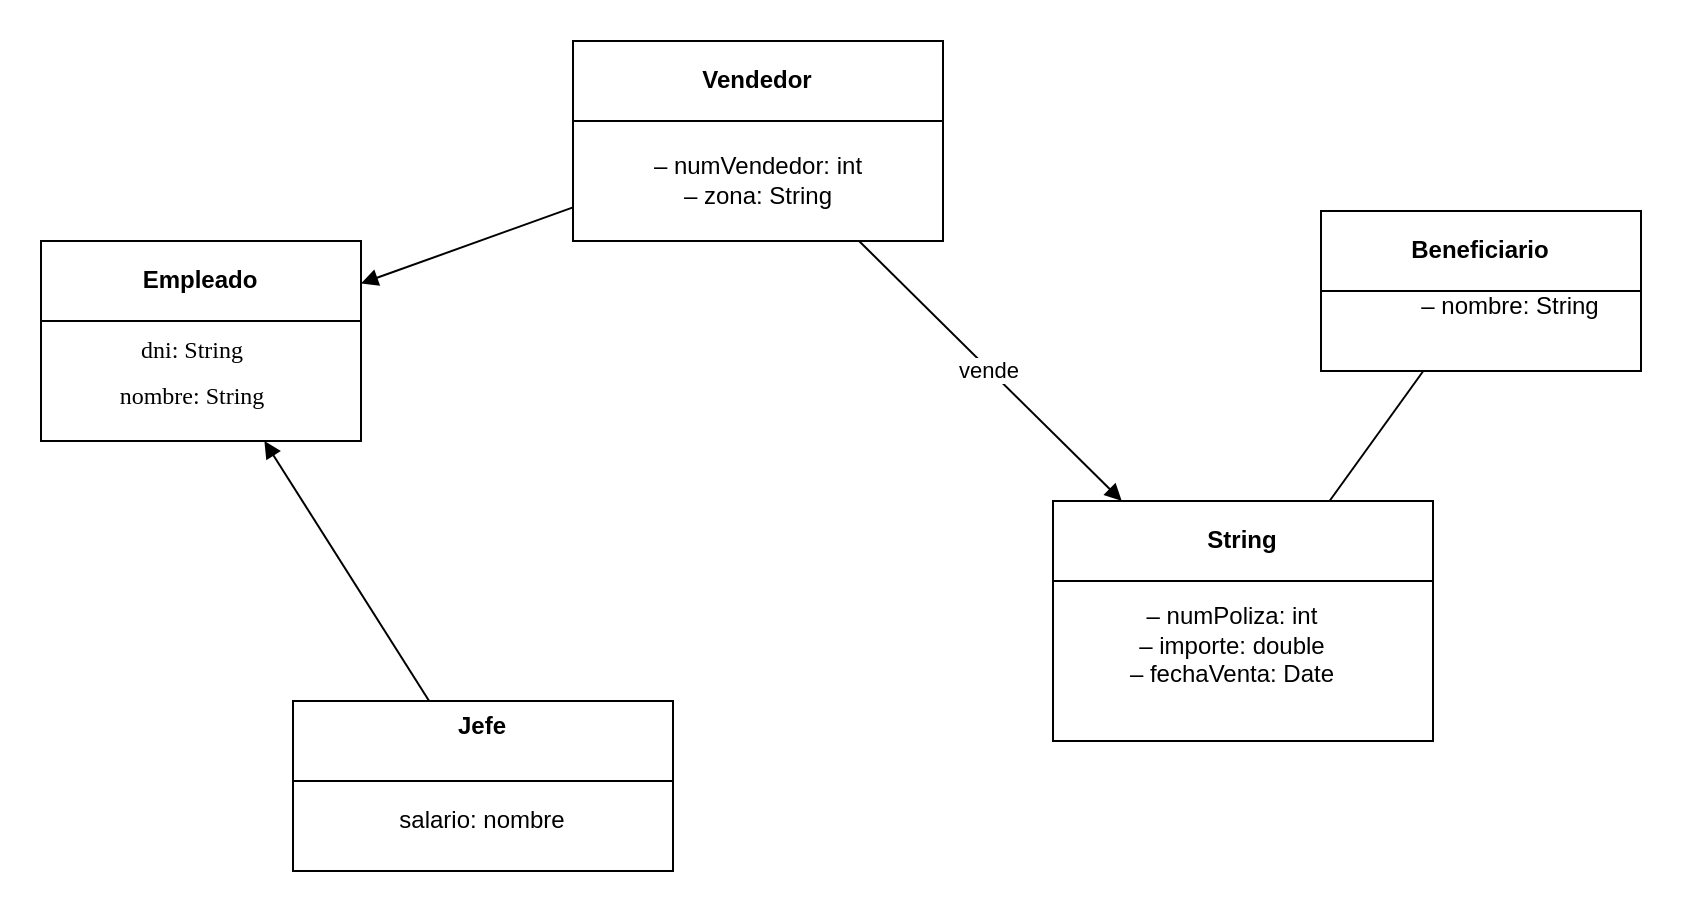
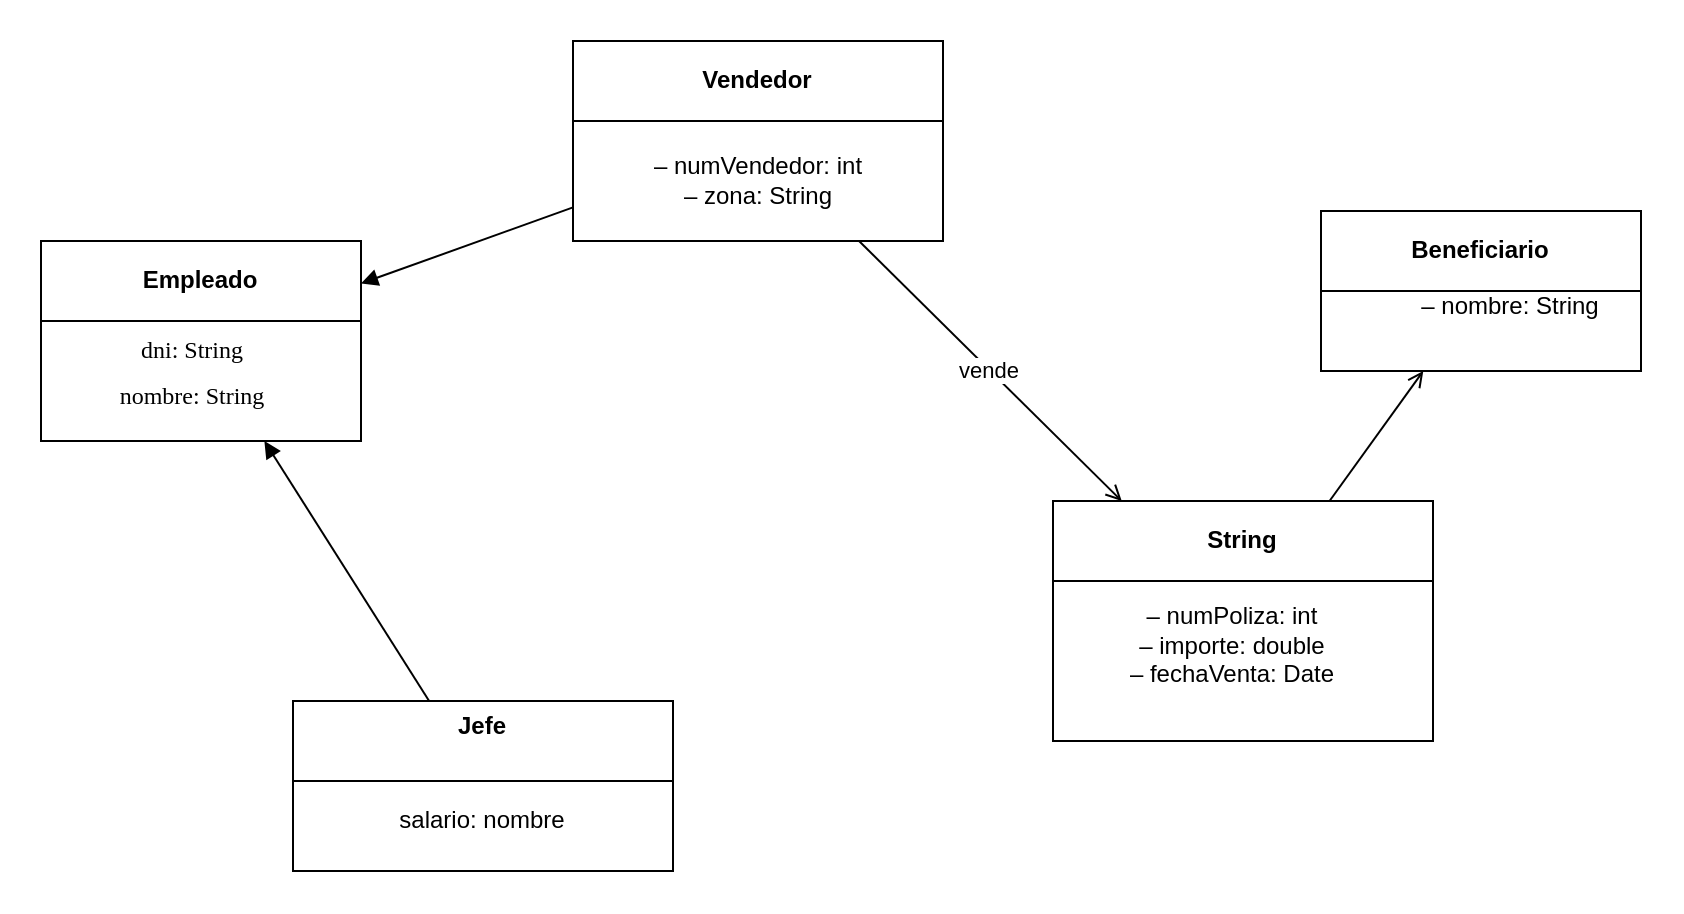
edge "Beneficiario" -- "String": arrowhead none -> open
edge "Vendedor" -> "String": arrowhead block -> open
